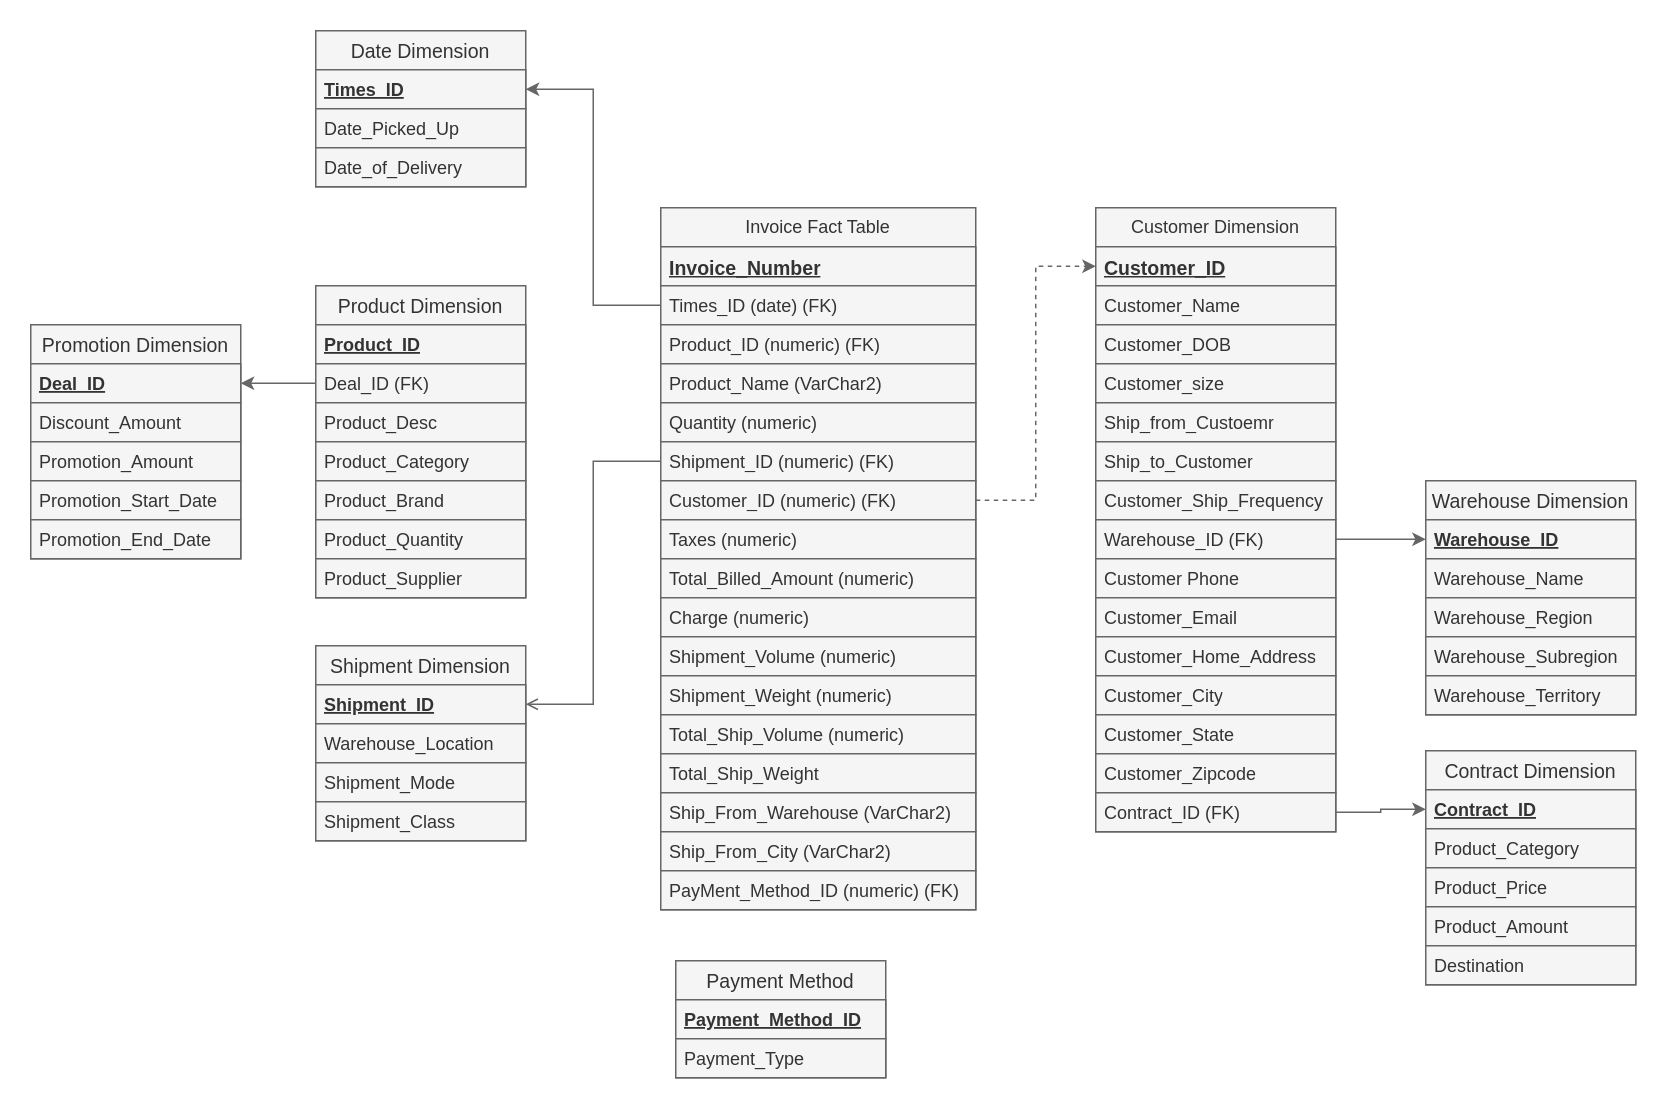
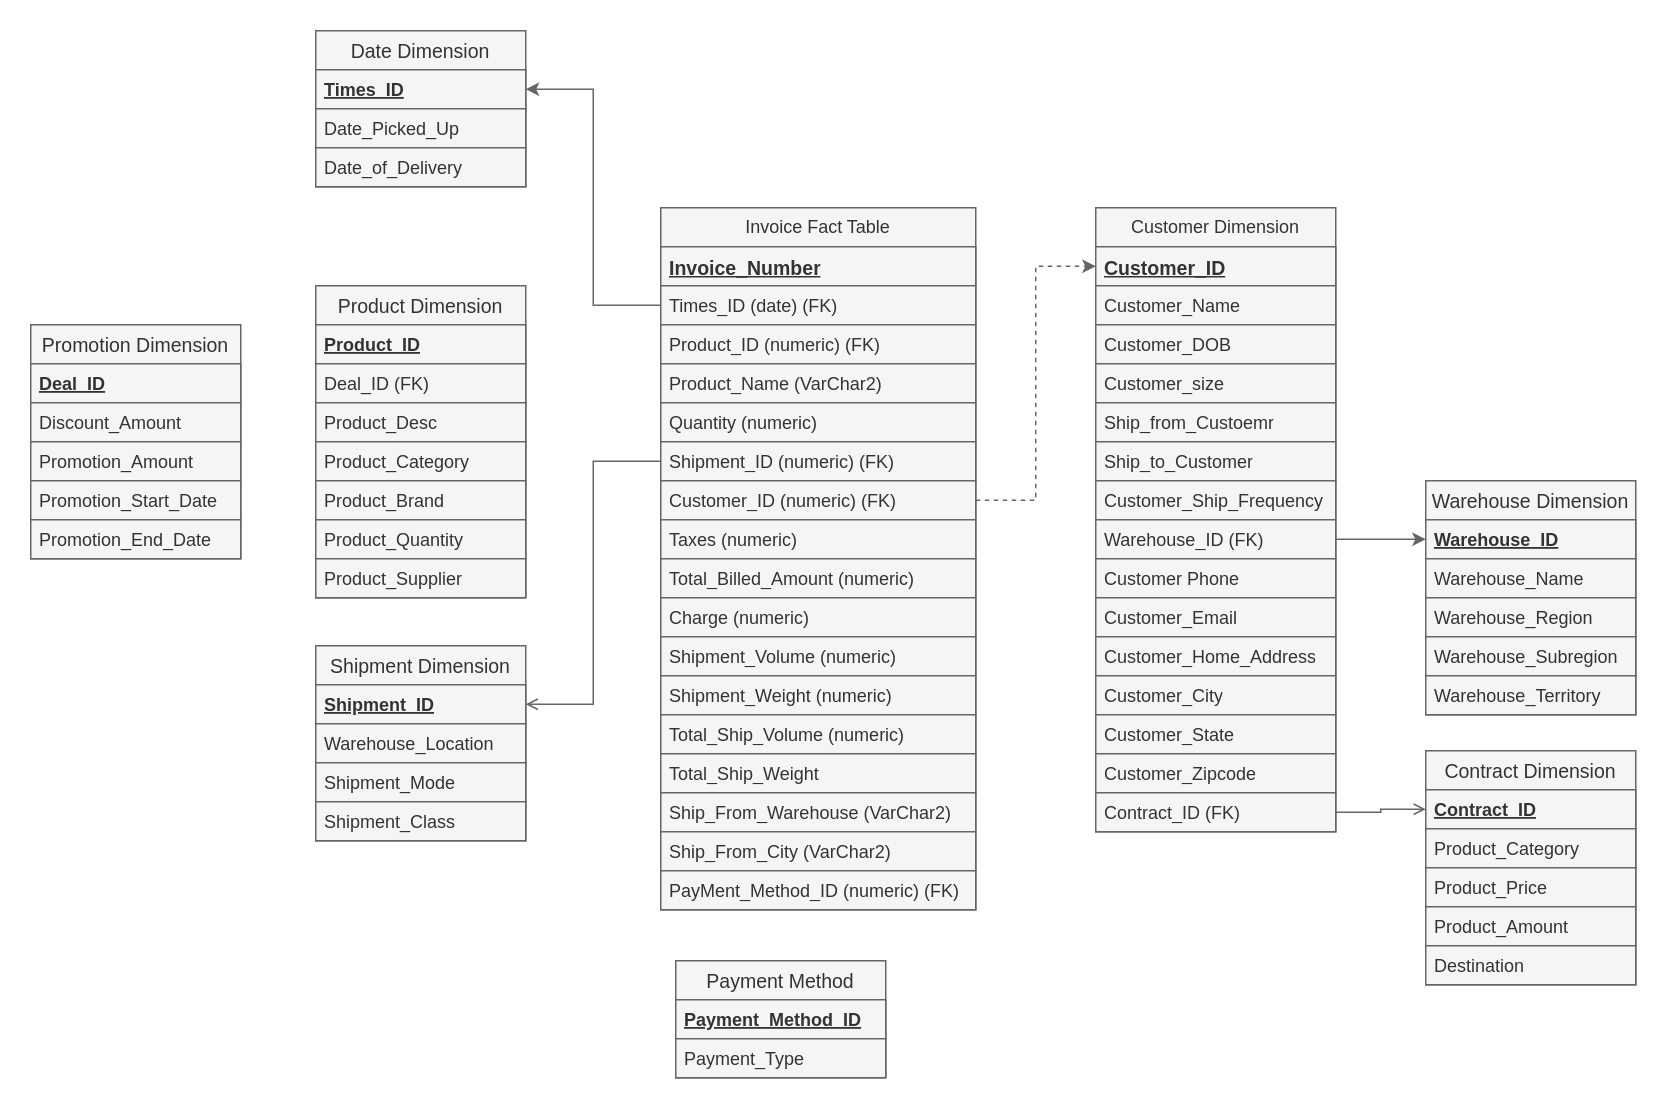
edge "Deal_ID (FK)" -> "Deal_ID": removed
edge "Contract_ID (FK)" -> "Contract_ID": arrowhead classic -> open
